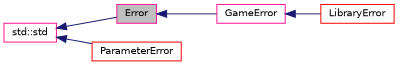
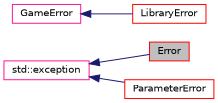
node "Error": color deeppink -> red
edge "GameError" -> "Error": removed
node "std::std": label "std::std" -> "std::exception"
